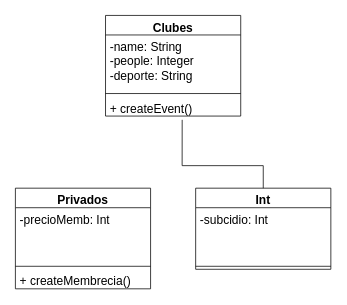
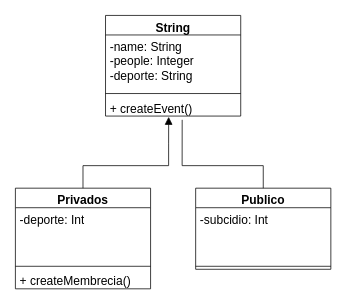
node "Clubes": label "Clubes" -> "String"
edge "Privados" -> "+ createEvent()": added
node "Int": label "Int" -> "Publico"
node "-precioMemb: Int": label "-precioMemb: Int" -> "-deporte: Int"
